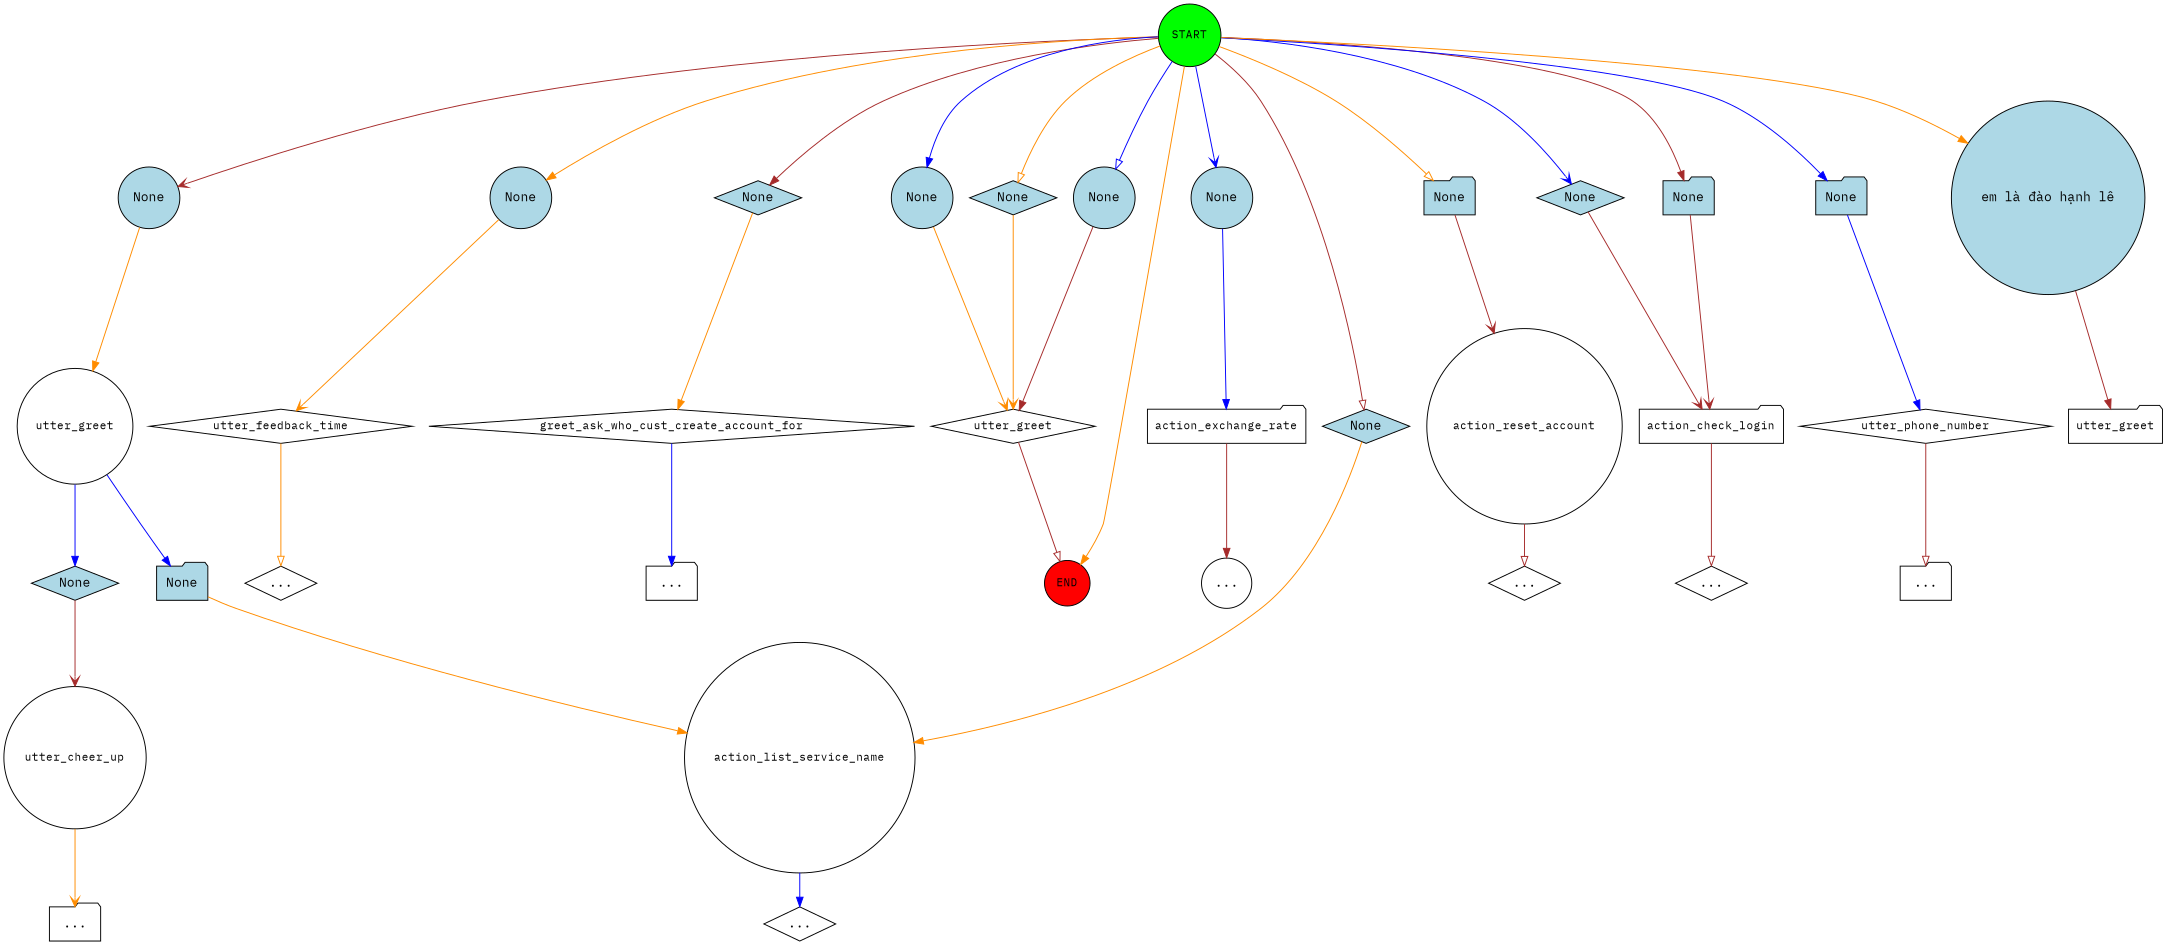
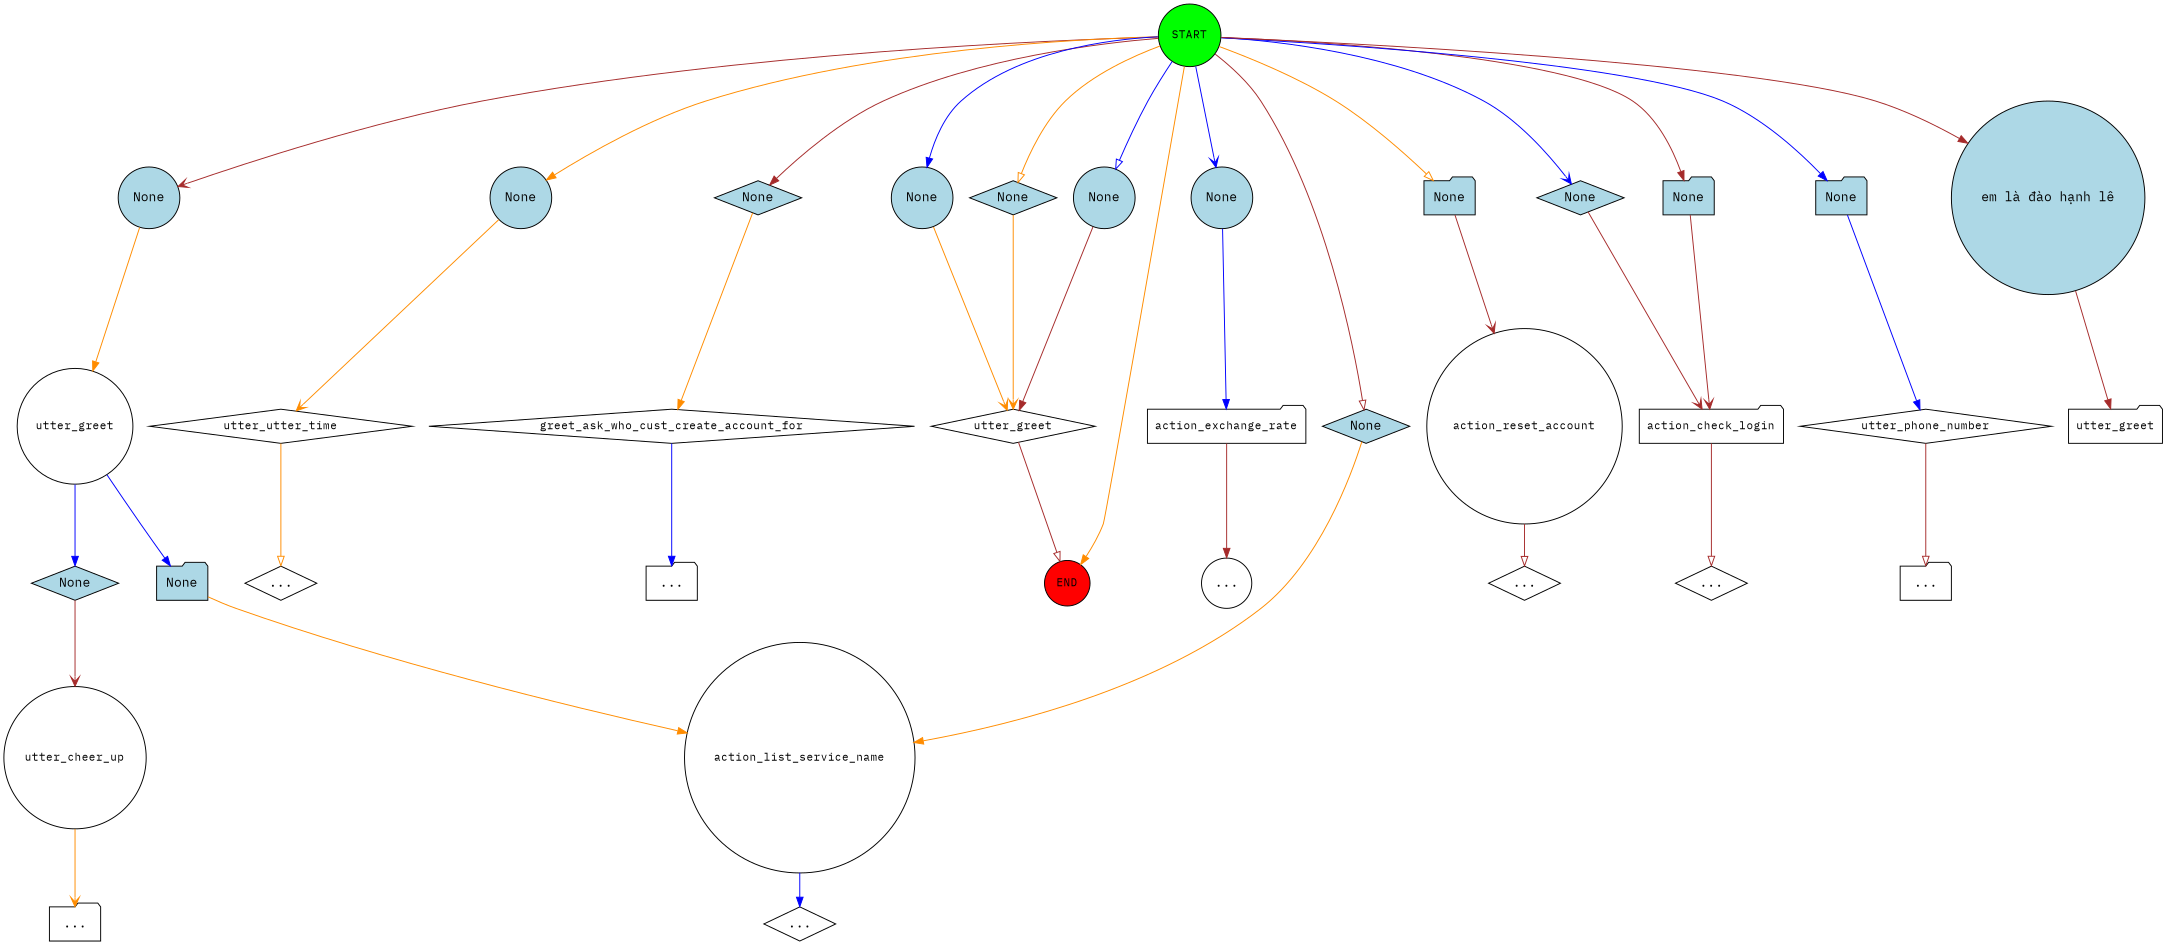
edge "START" -> "em là đào hạnh lê": color darkorange -> brown
node "utter_feedback_time": label "utter_feedback_time" -> "utter_utter_time"
